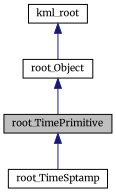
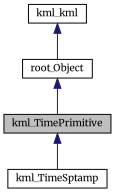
node "kml_root": label "kml_root" -> "kml_kml"
node "root_TimePrimitive": label "root_TimePrimitive" -> "kml_TimePrimitive"
node "root_TimeSptamp": label "root_TimeSptamp" -> "kml_TimeSptamp"
